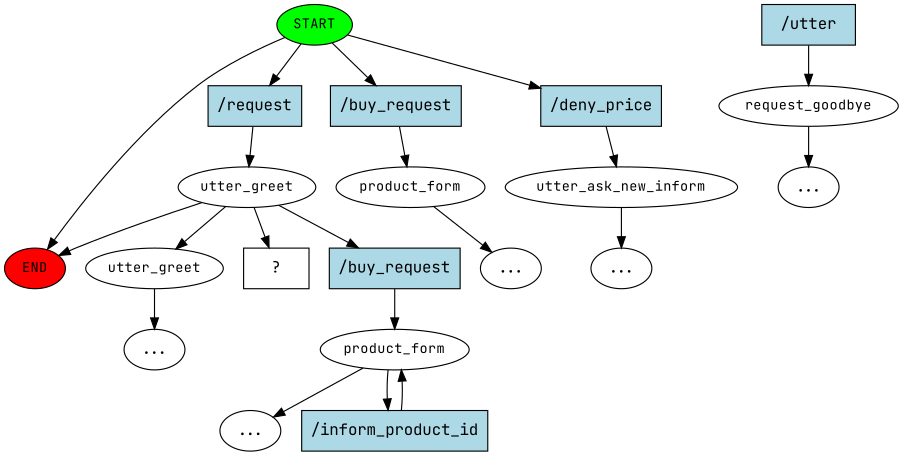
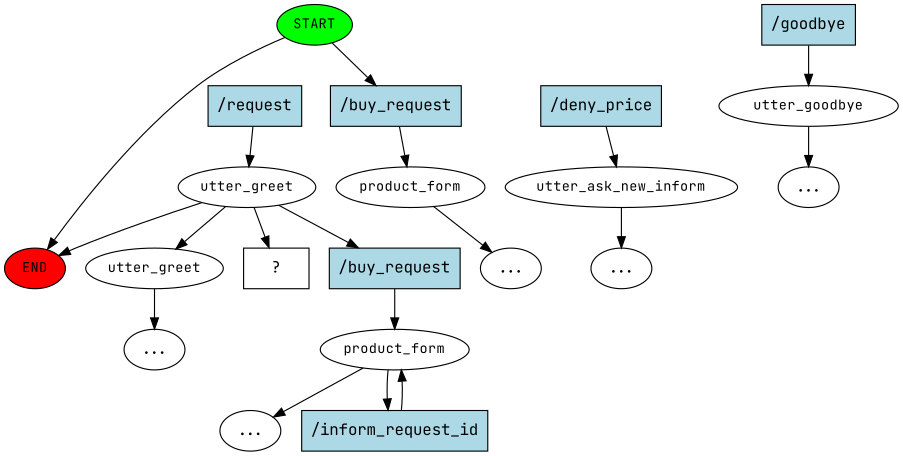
node "/utter": label "/utter" -> "/goodbye"
edge "START" -> "/request": removed
edge "START" -> "/deny_price": removed
node "request_goodbye": label "request_goodbye" -> "utter_goodbye"
node "/inform_product_id": label "/inform_product_id" -> "/inform_request_id"
